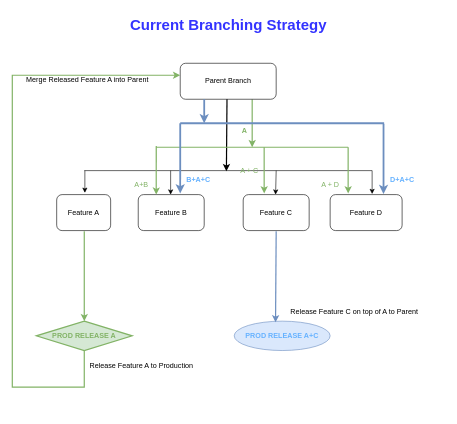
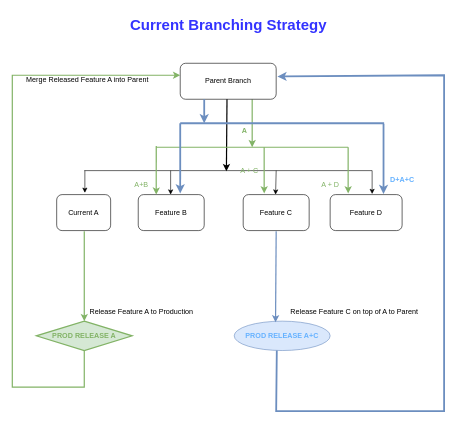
node "B+A+C": removed
node "Feature A": label "Feature A" -> "Current A"
edge "PROD RELEASE A+C" -> "Parent Branch": added
node "Release Feature A to Production": moved (141, 366) -> (141, 312)
